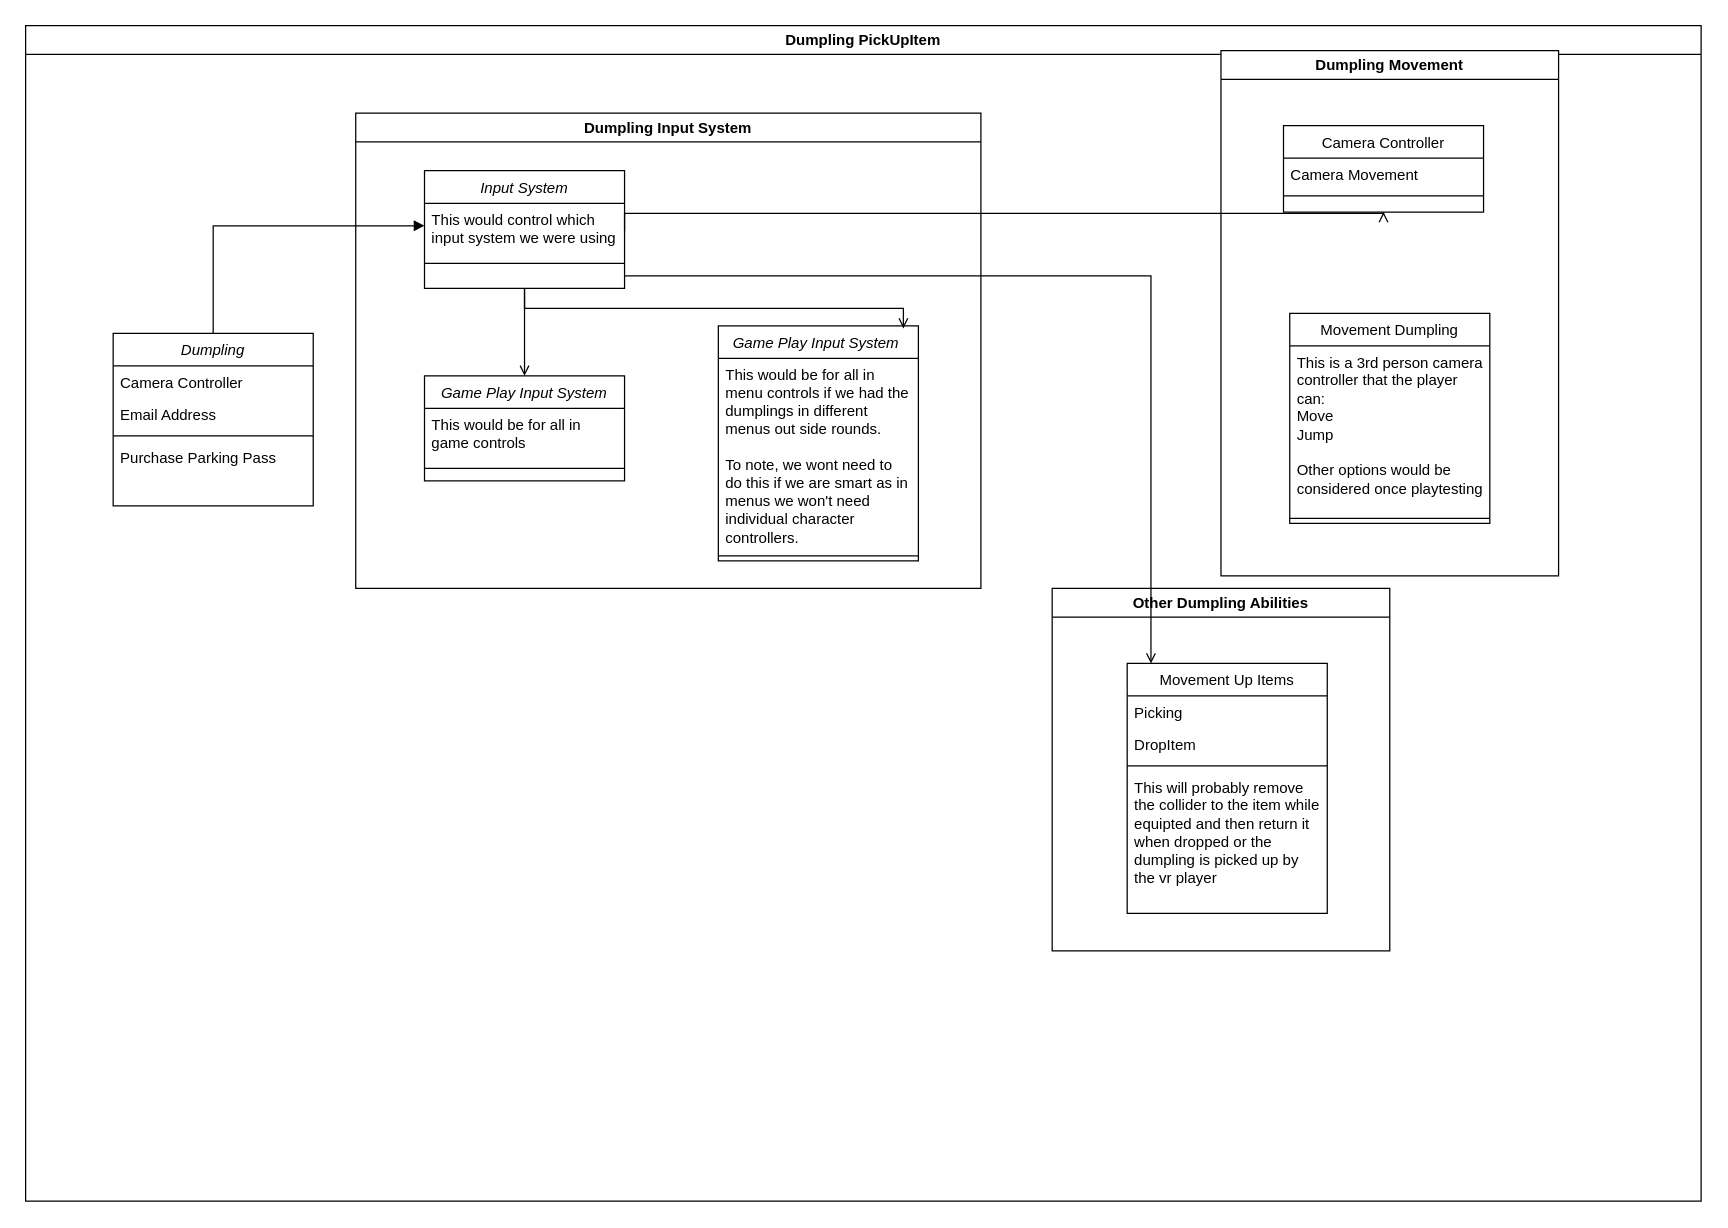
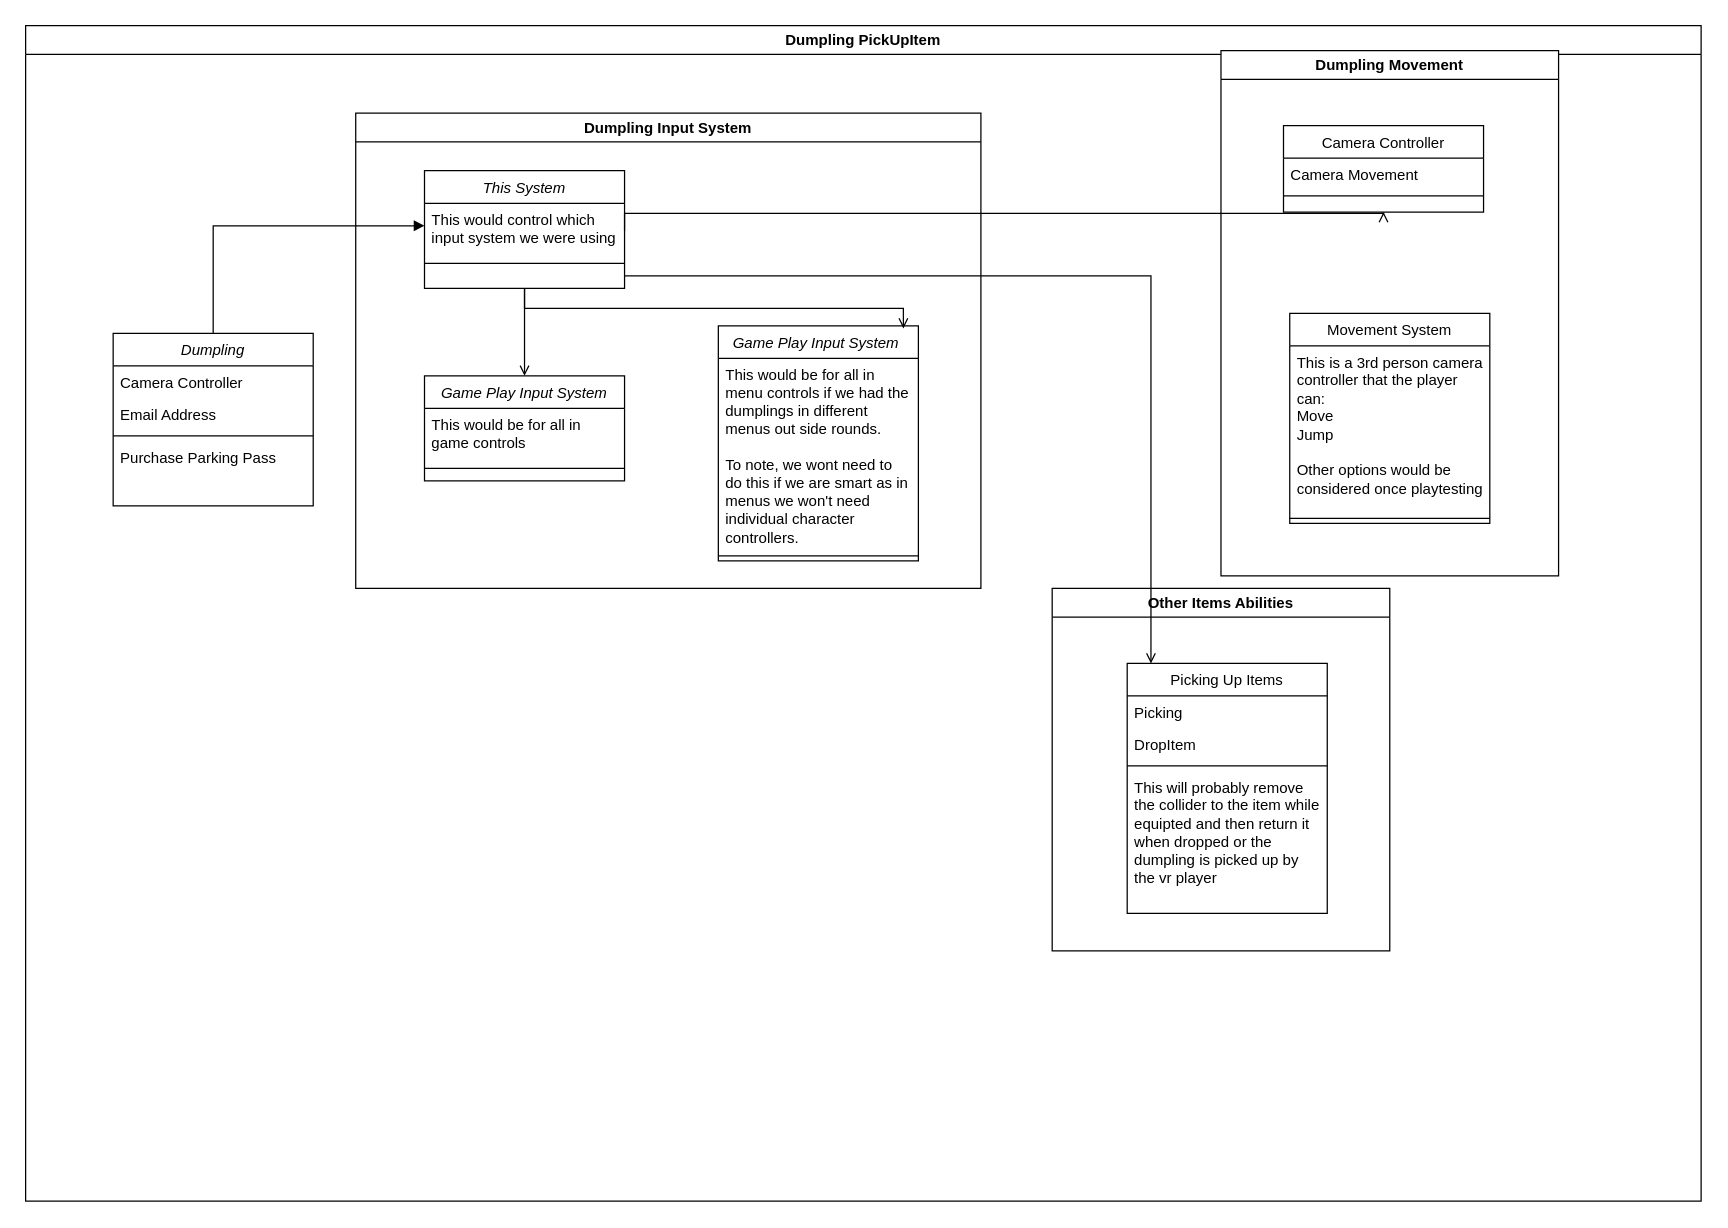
node "Input System": label "Input System" -> "This System"
node "Movement Dumpling": label "Movement Dumpling" -> "Movement System"
node "Other Dumpling Abilities": label "Other Dumpling Abilities" -> "Other Items Abilities"
node "Movement Up Items": label "Movement Up Items" -> "Picking Up Items"
